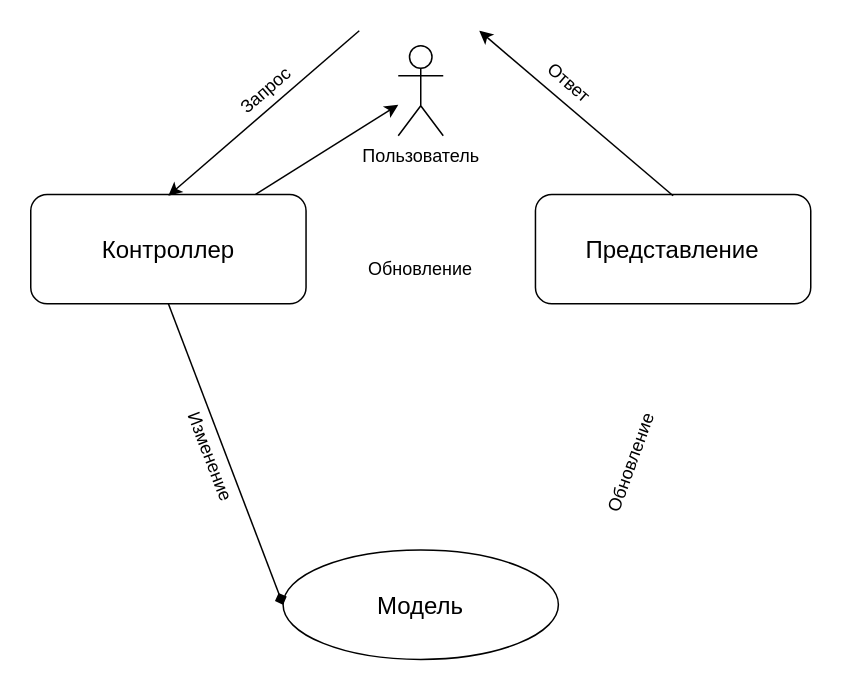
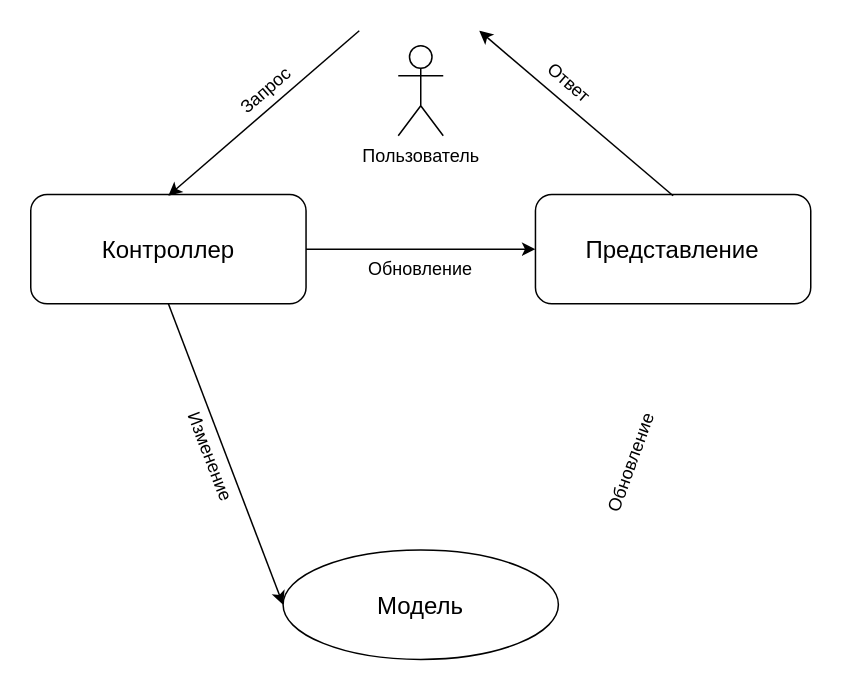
edge "Контроллер" -> "Пользователь": now "Контроллер" -> "Представление"
edge "Контроллер" -> "Модель": arrowhead diamond -> classic
